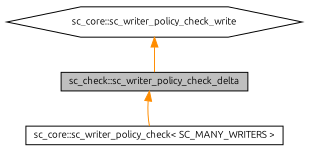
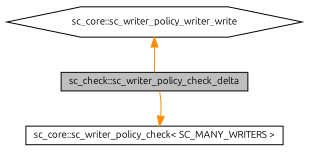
node "sc_core::sc_writer_policy_check_write": label "sc_core::sc_writer_policy_check_write" -> "sc_core::sc_writer_policy_writer_write"
edge "sc_core::sc_writer_policy_check< SC_MANY_WRITERS >" -> "sc_check::sc_writer_policy_check_delta": reversed
